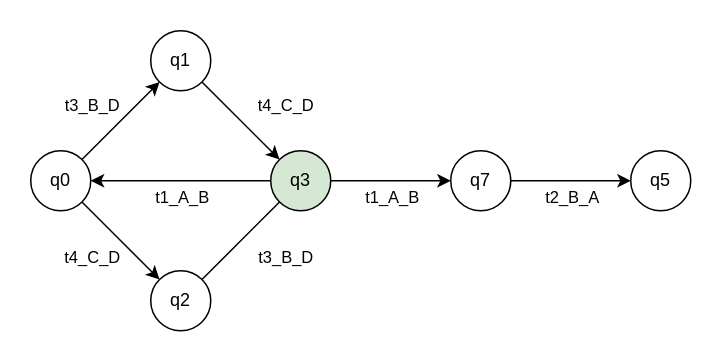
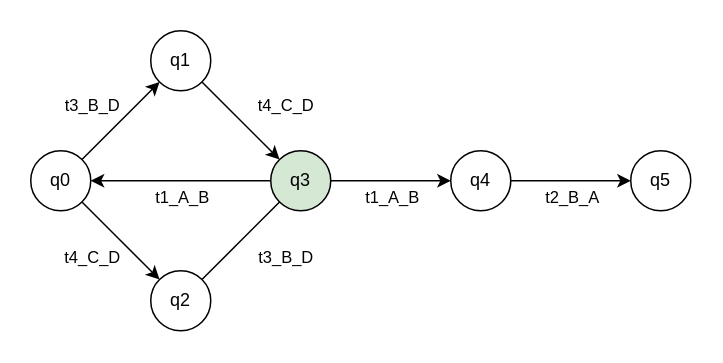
node "q7": label "q7" -> "q4"
